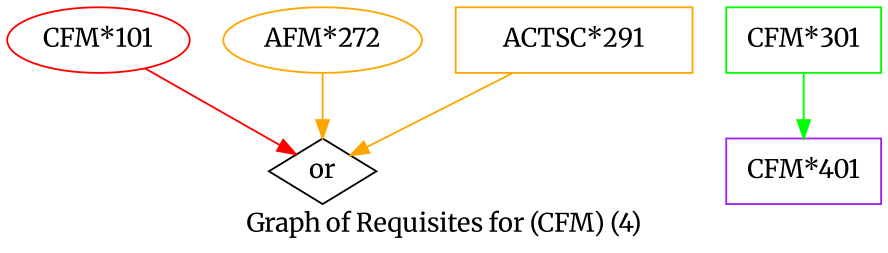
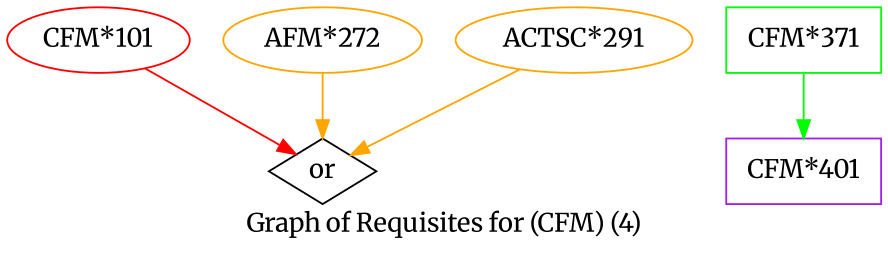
node "ACTSC*291": shape box -> ellipse
node "CFM*301": label "CFM*301" -> "CFM*371"
